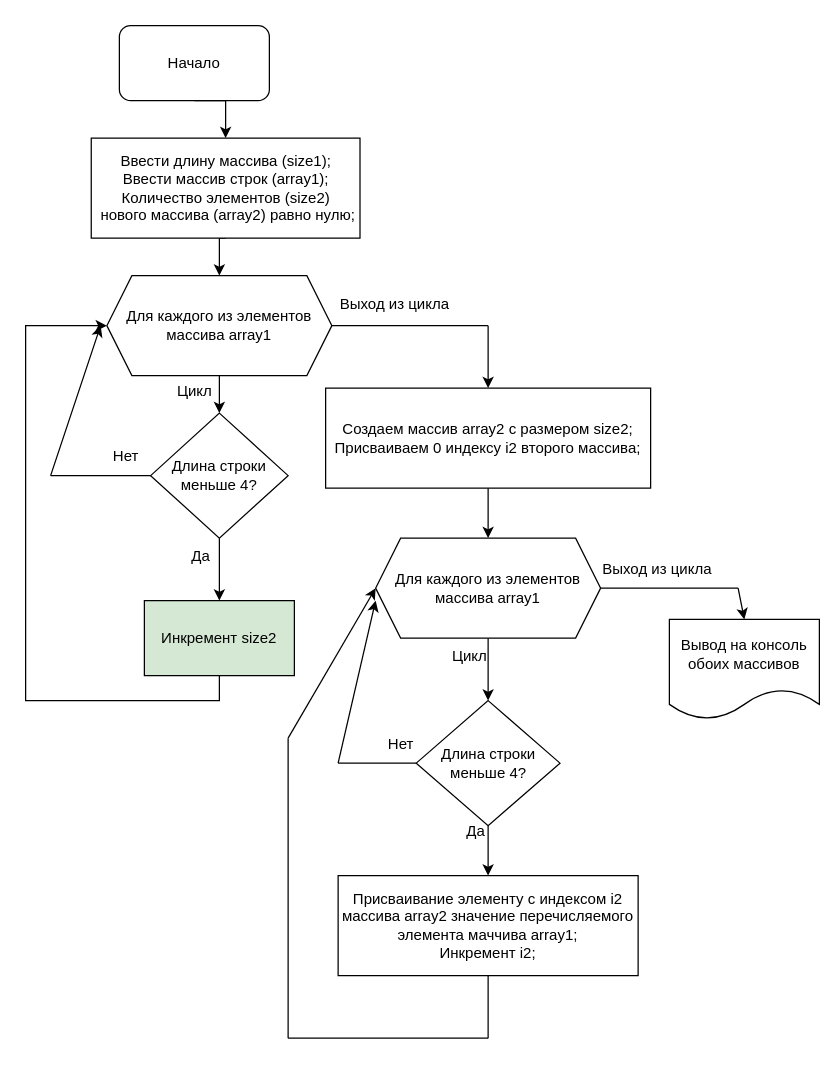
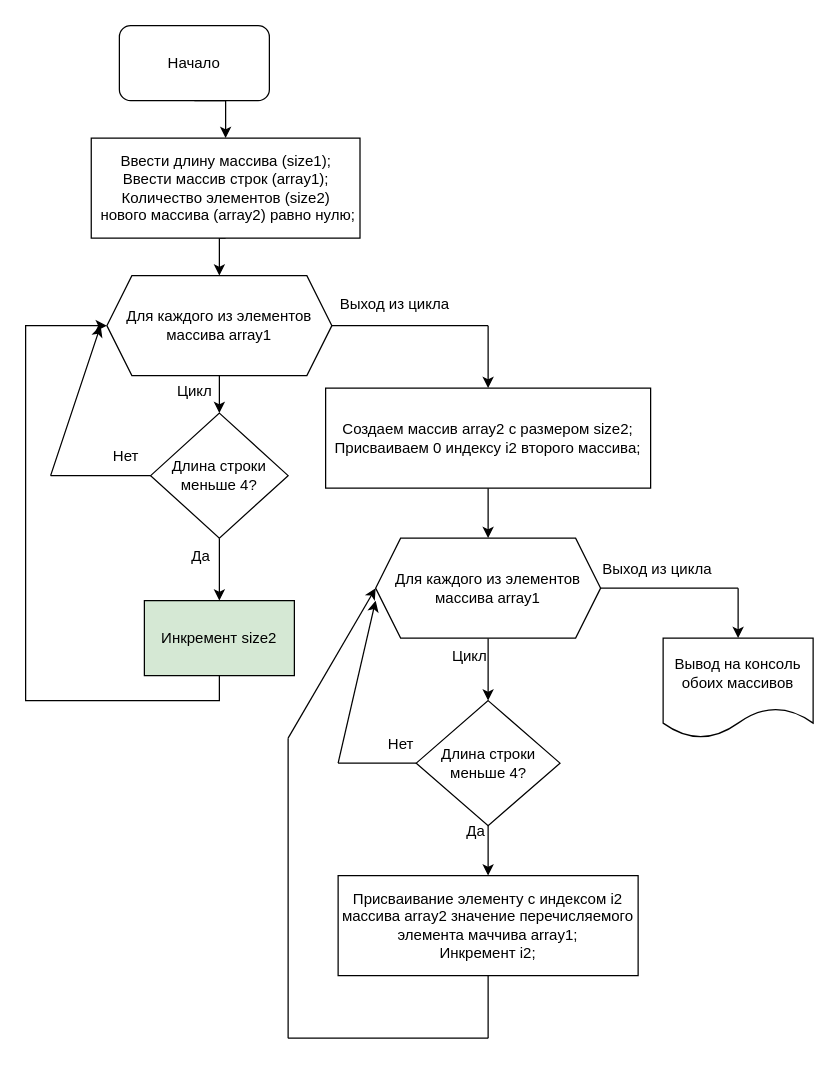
node "Вывод на консоль обоих массивов": moved (744, 669) -> (738, 688)
